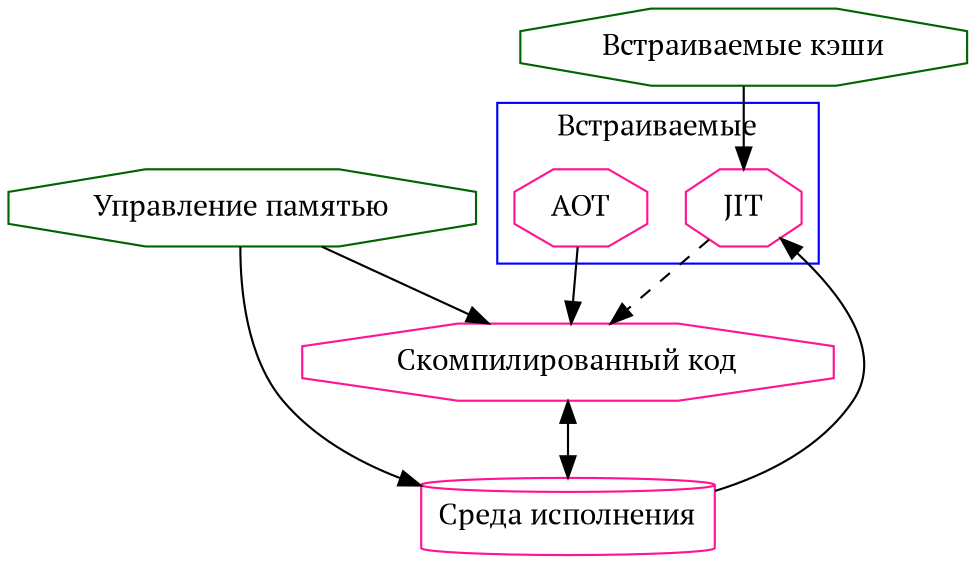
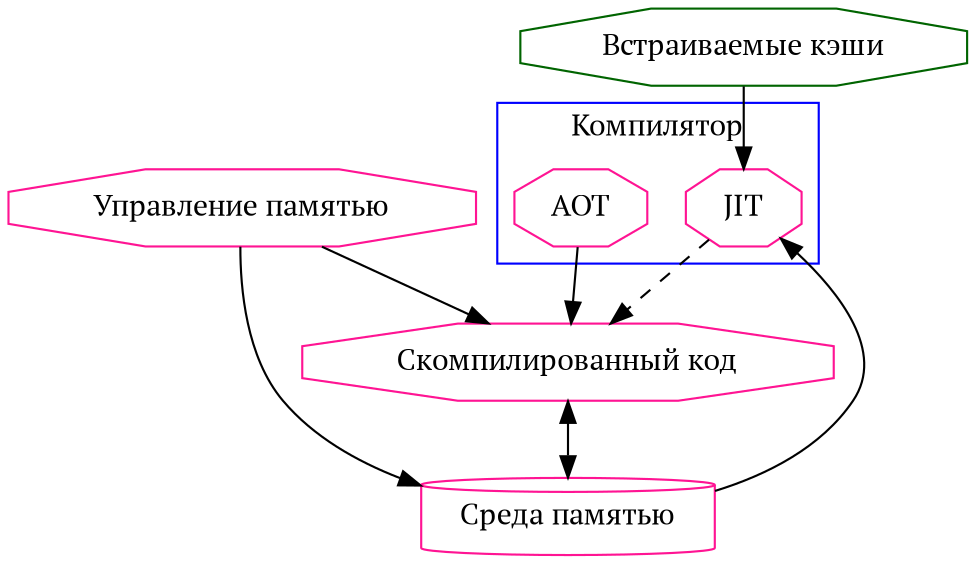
cluster "Встраиваемые": label "Встраиваемые" -> "Компилятор"
node "Управление памятью": color darkgreen -> deeppink
node "Среда исполнения": label "Среда исполнения" -> "Среда памятью"
